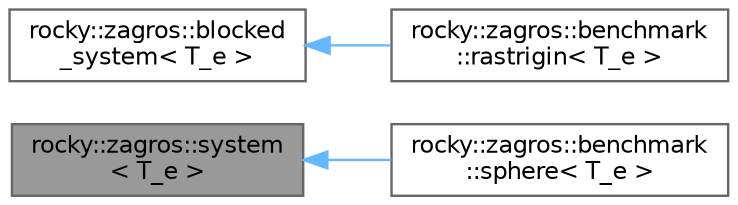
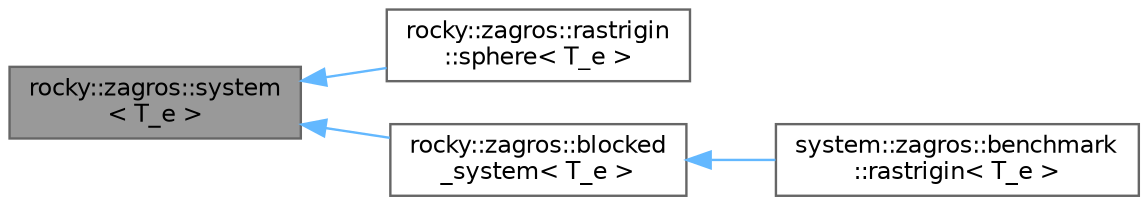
node "rocky::zagros::benchmark ::rastrigin< T_e >": label "rocky::zagros::benchmark ::rastrigin< T_e >" -> "system::zagros::benchmark ::rastrigin< T_e >"
edge "rocky::zagros::blocked _system< T_e >" -> "rocky::zagros::system < T_e >": added
node "rocky::zagros::benchmark ::sphere< T_e >": label "rocky::zagros::benchmark ::sphere< T_e >" -> "rocky::zagros::rastrigin ::sphere< T_e >"
